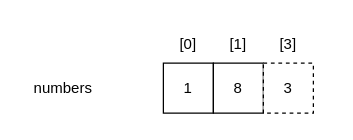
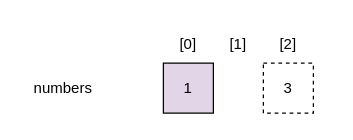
node "[3]": label "[3]" -> "[2]"
node "1": fillcolor #ffffff -> #e1d5e7
node "8": removed
